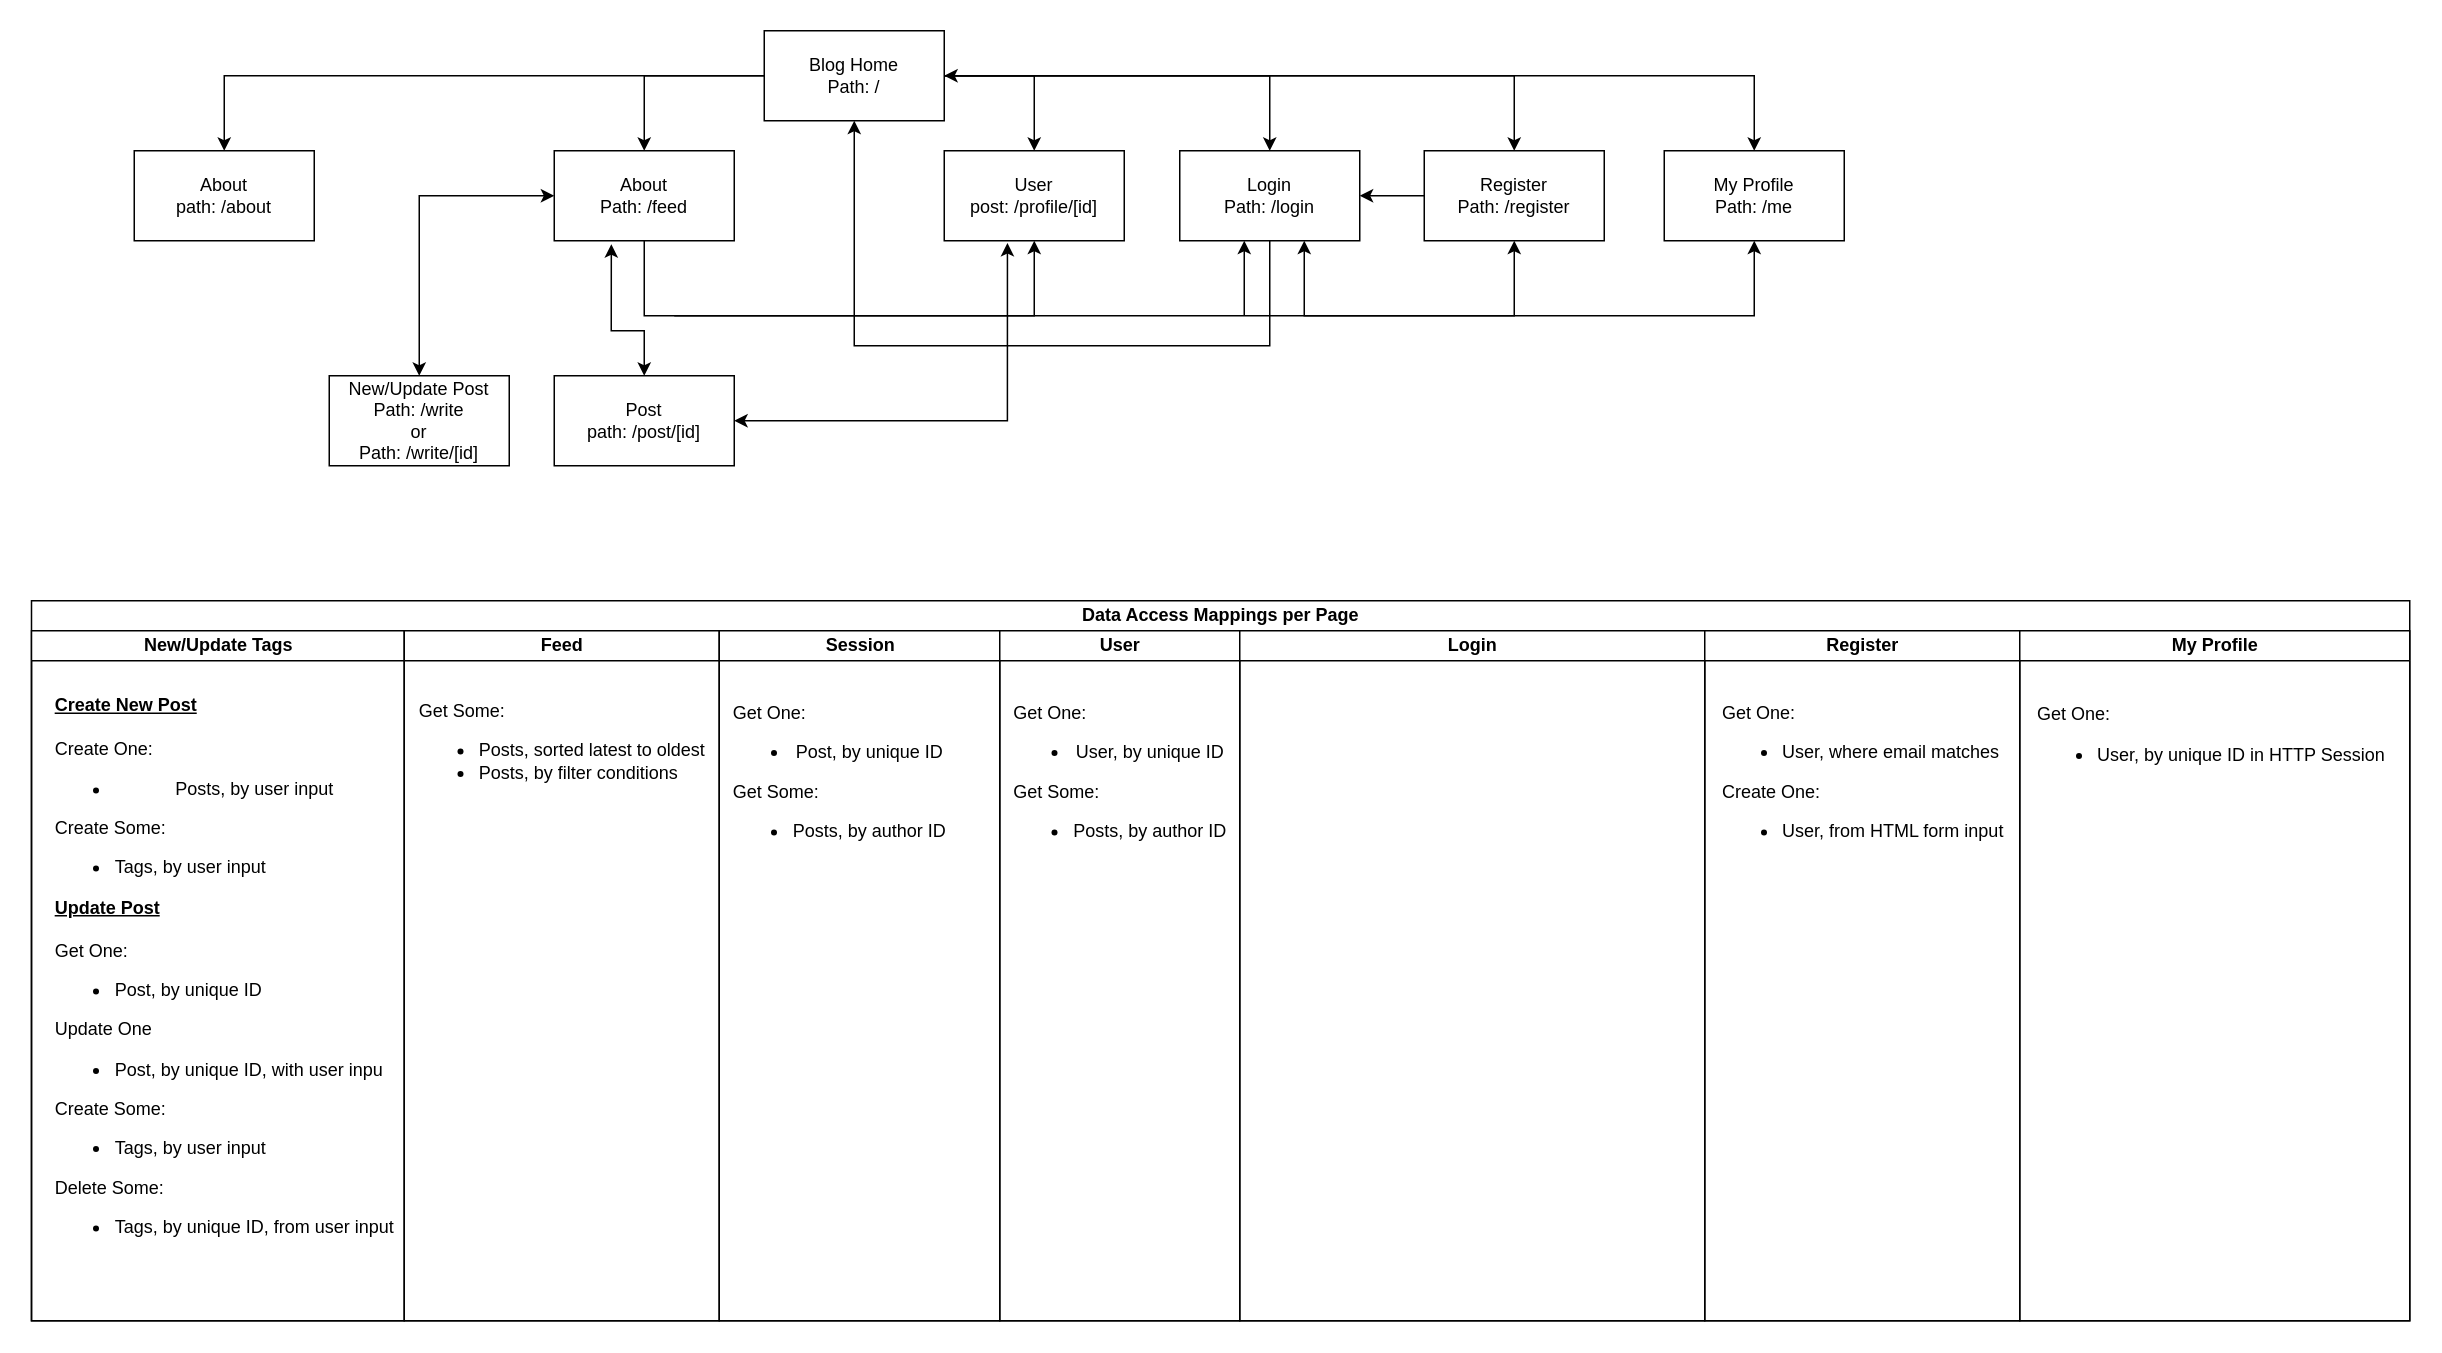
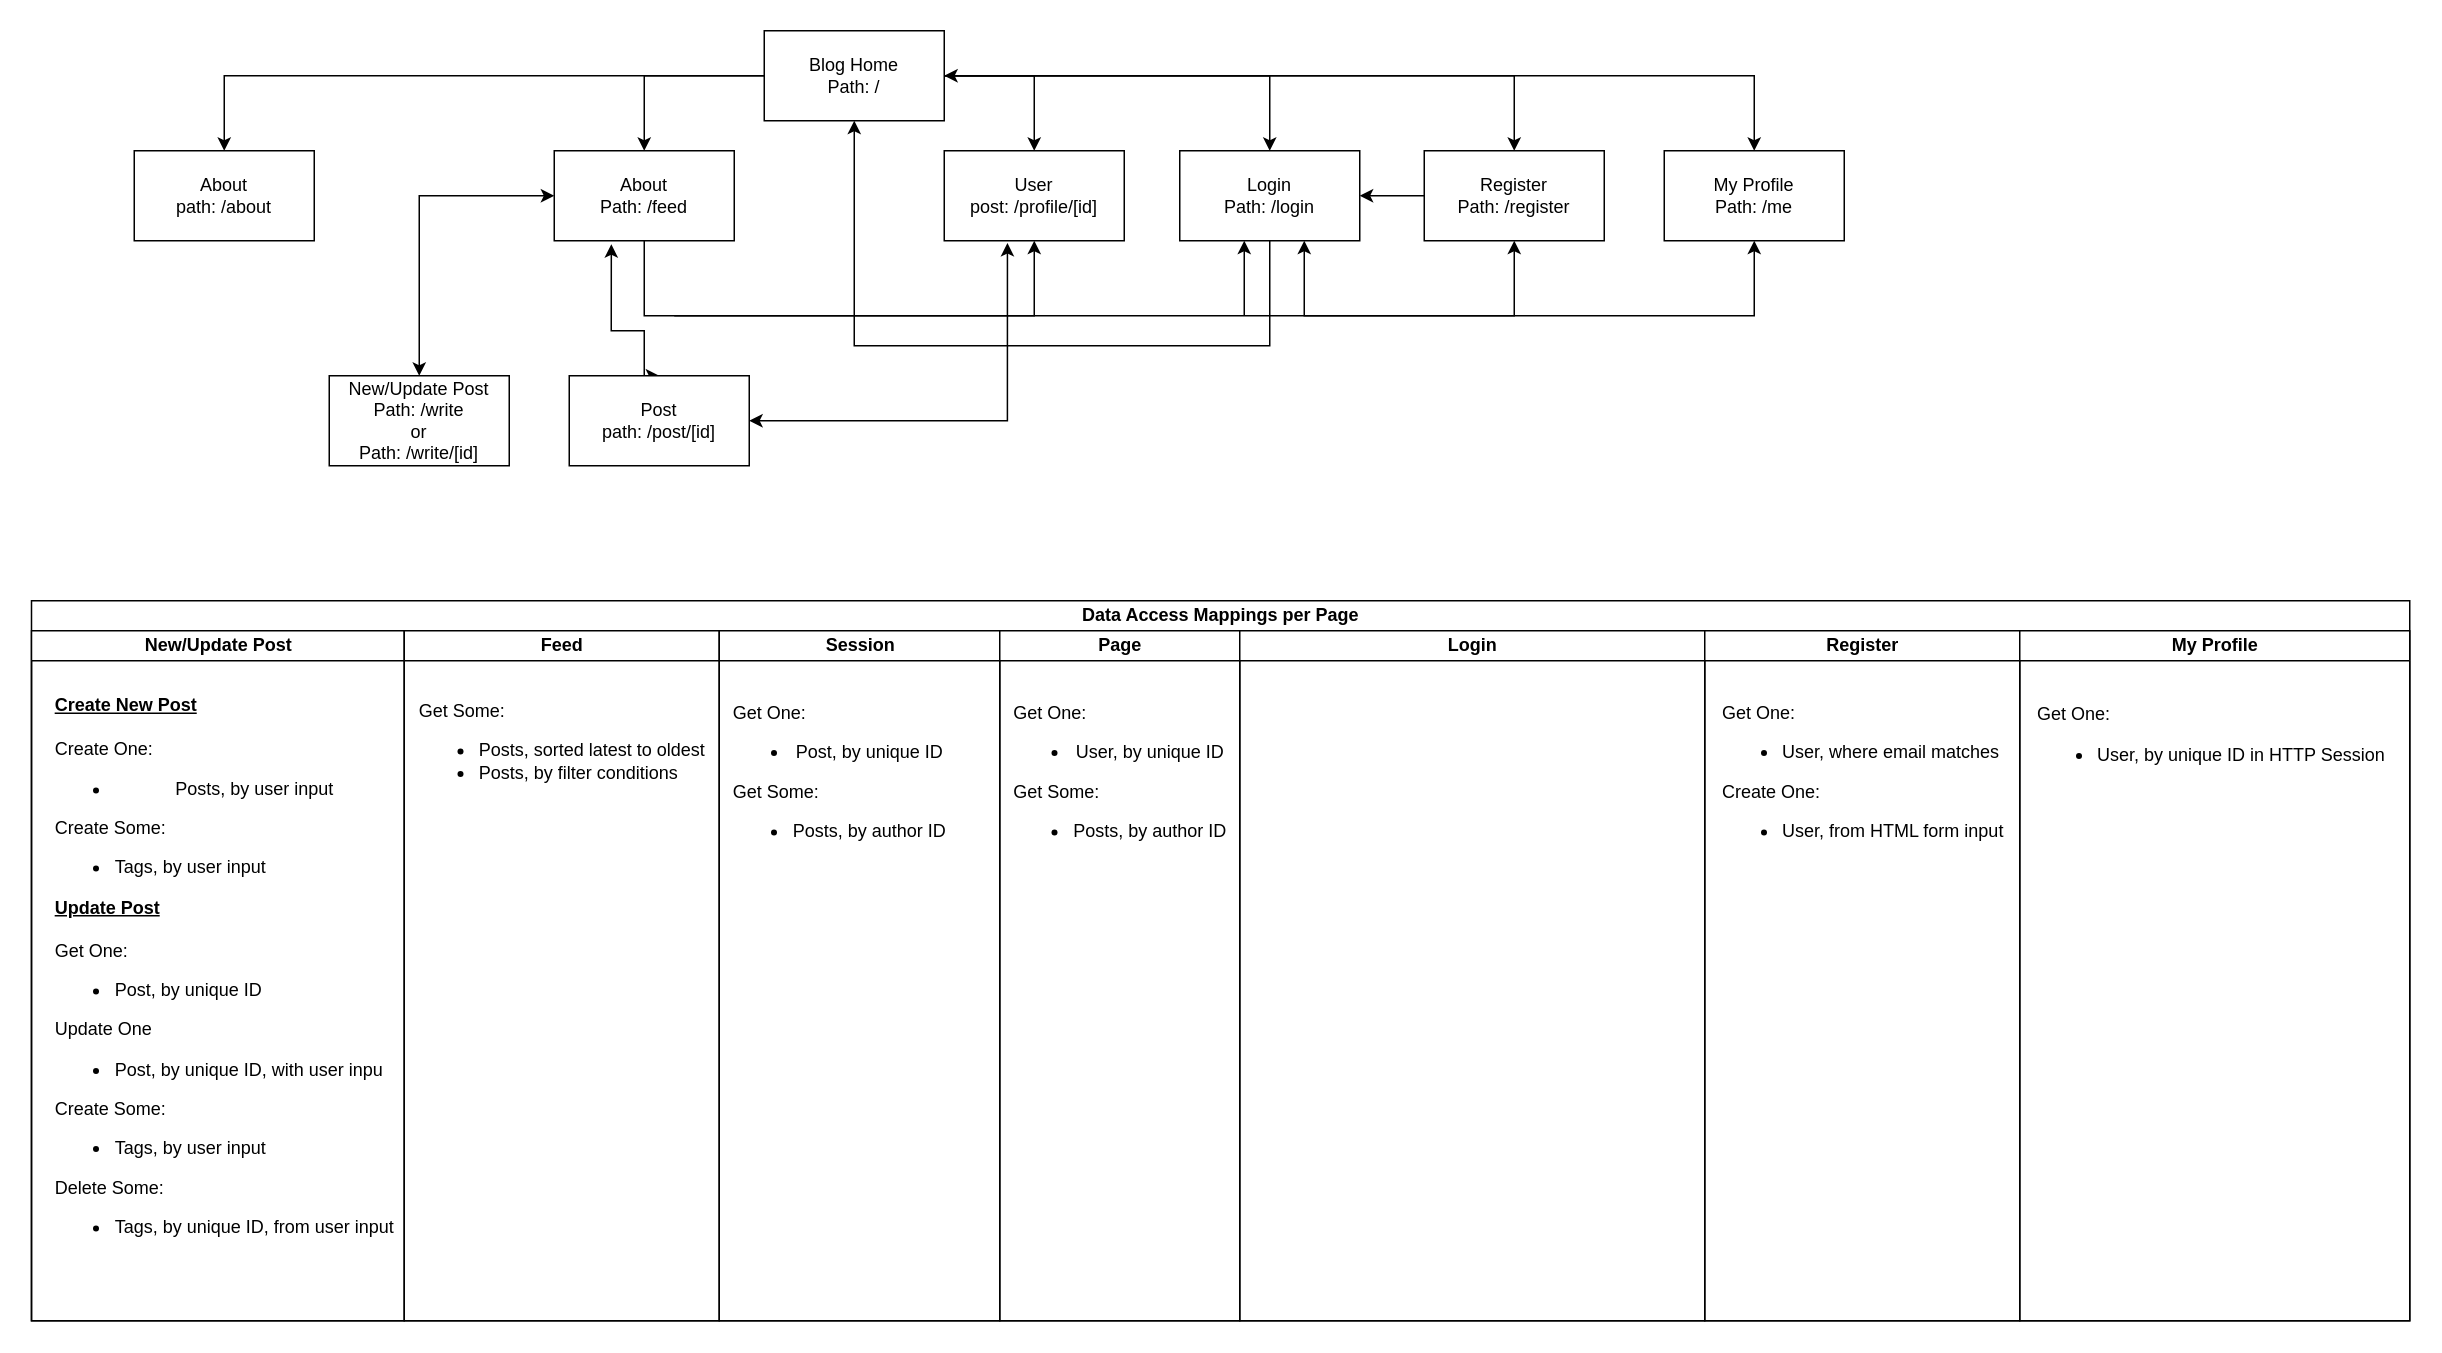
node "Post path: /post/[id]": moved (644, 421) -> (659, 421)
node "New/Update Tags": label "New/Update Tags" -> "New/Update Post"
node "User": label "User" -> "Page"
